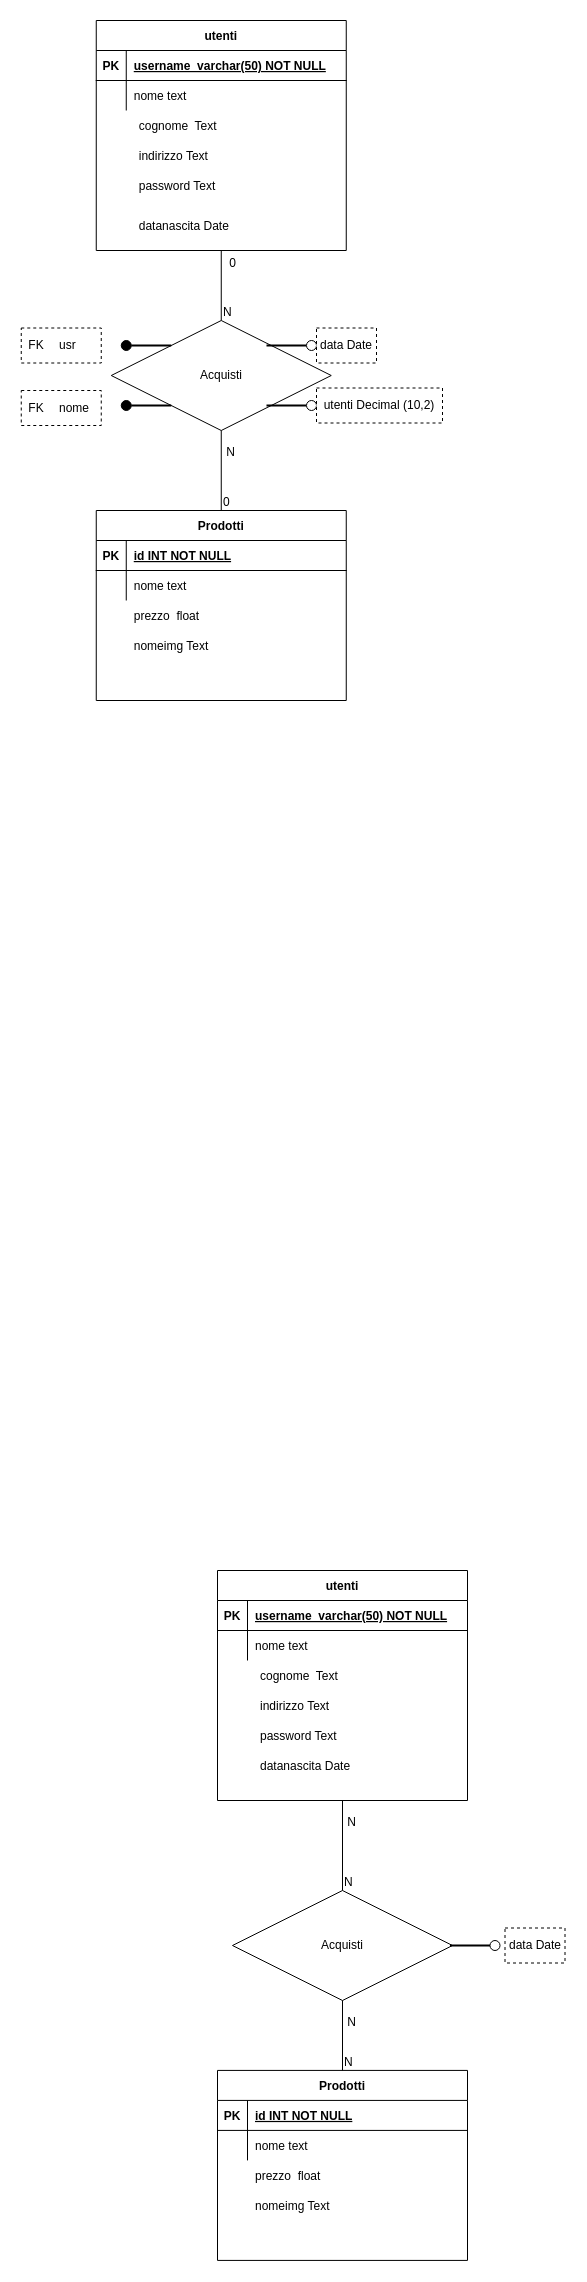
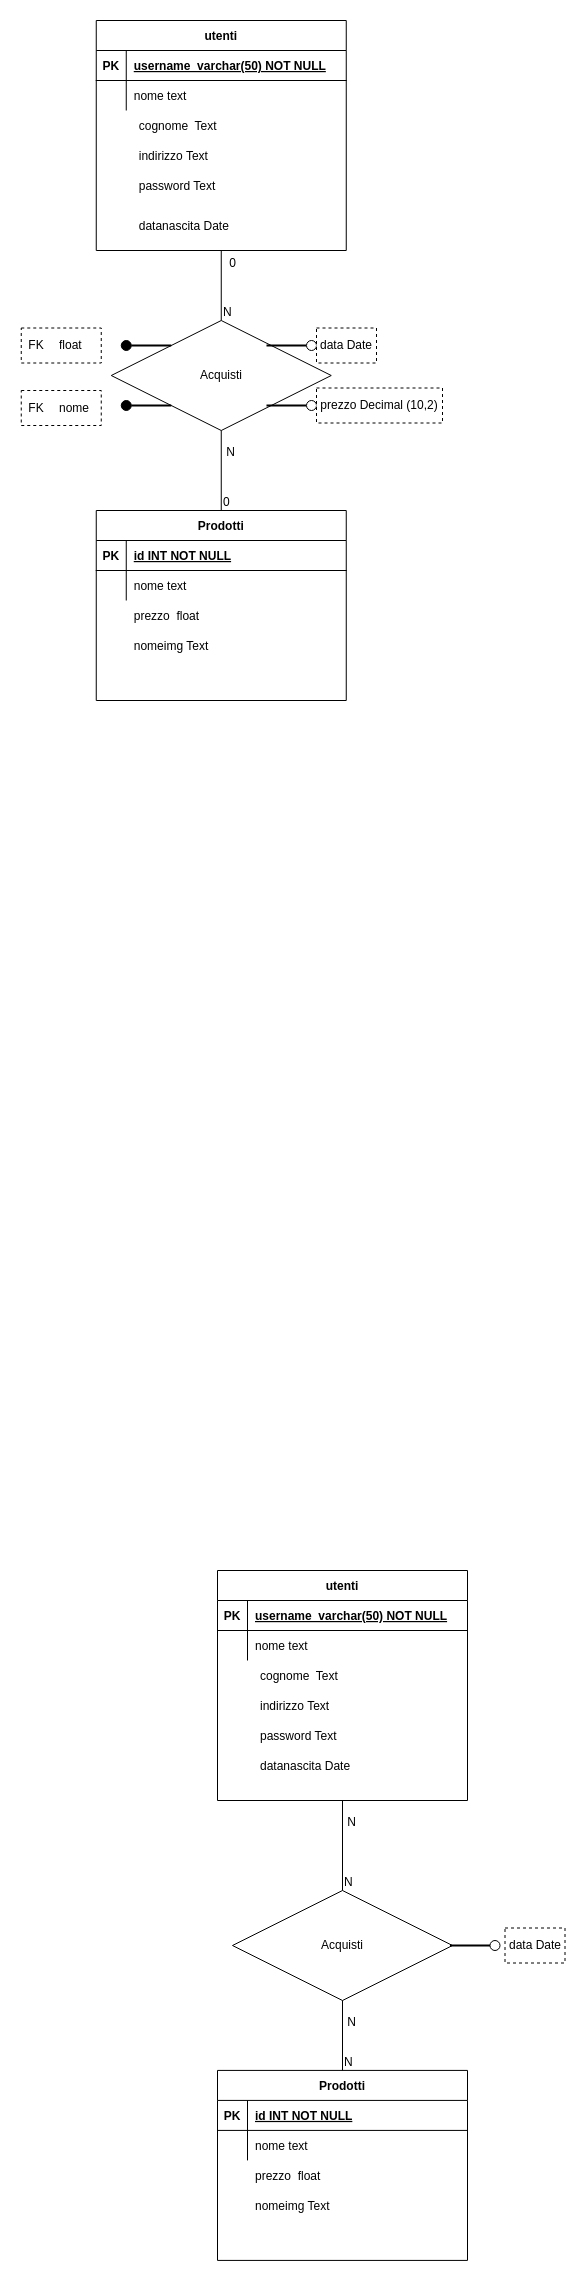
node "usr": label "usr" -> "float"
node "utenti Decimal (10,2)": label "utenti Decimal (10,2)" -> "prezzo Decimal (10,2)"
